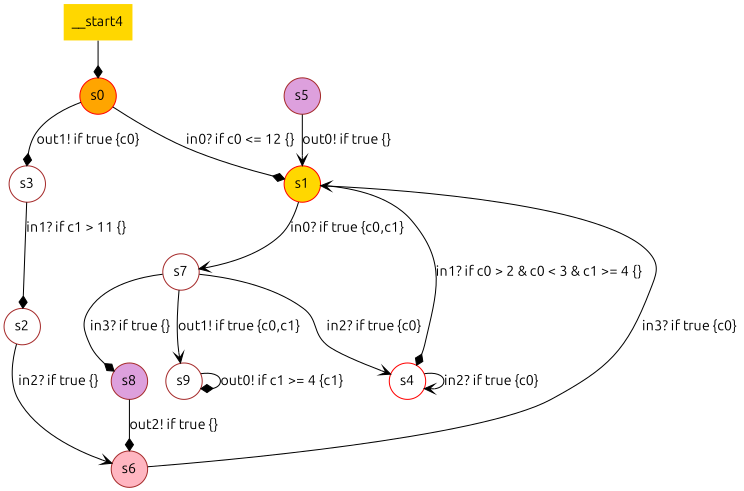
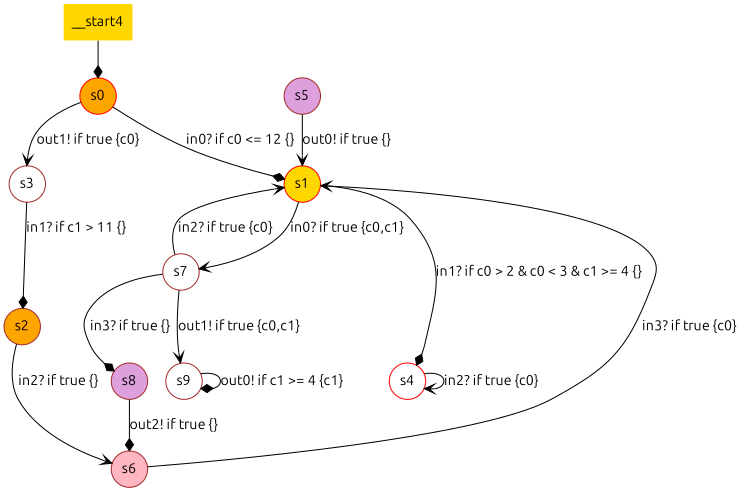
edge "s0" -> "s3": arrowhead diamond -> vee
edge "s7" -> "s4": now "s7" -> "s1"
node "s2": fillcolor white -> orange
